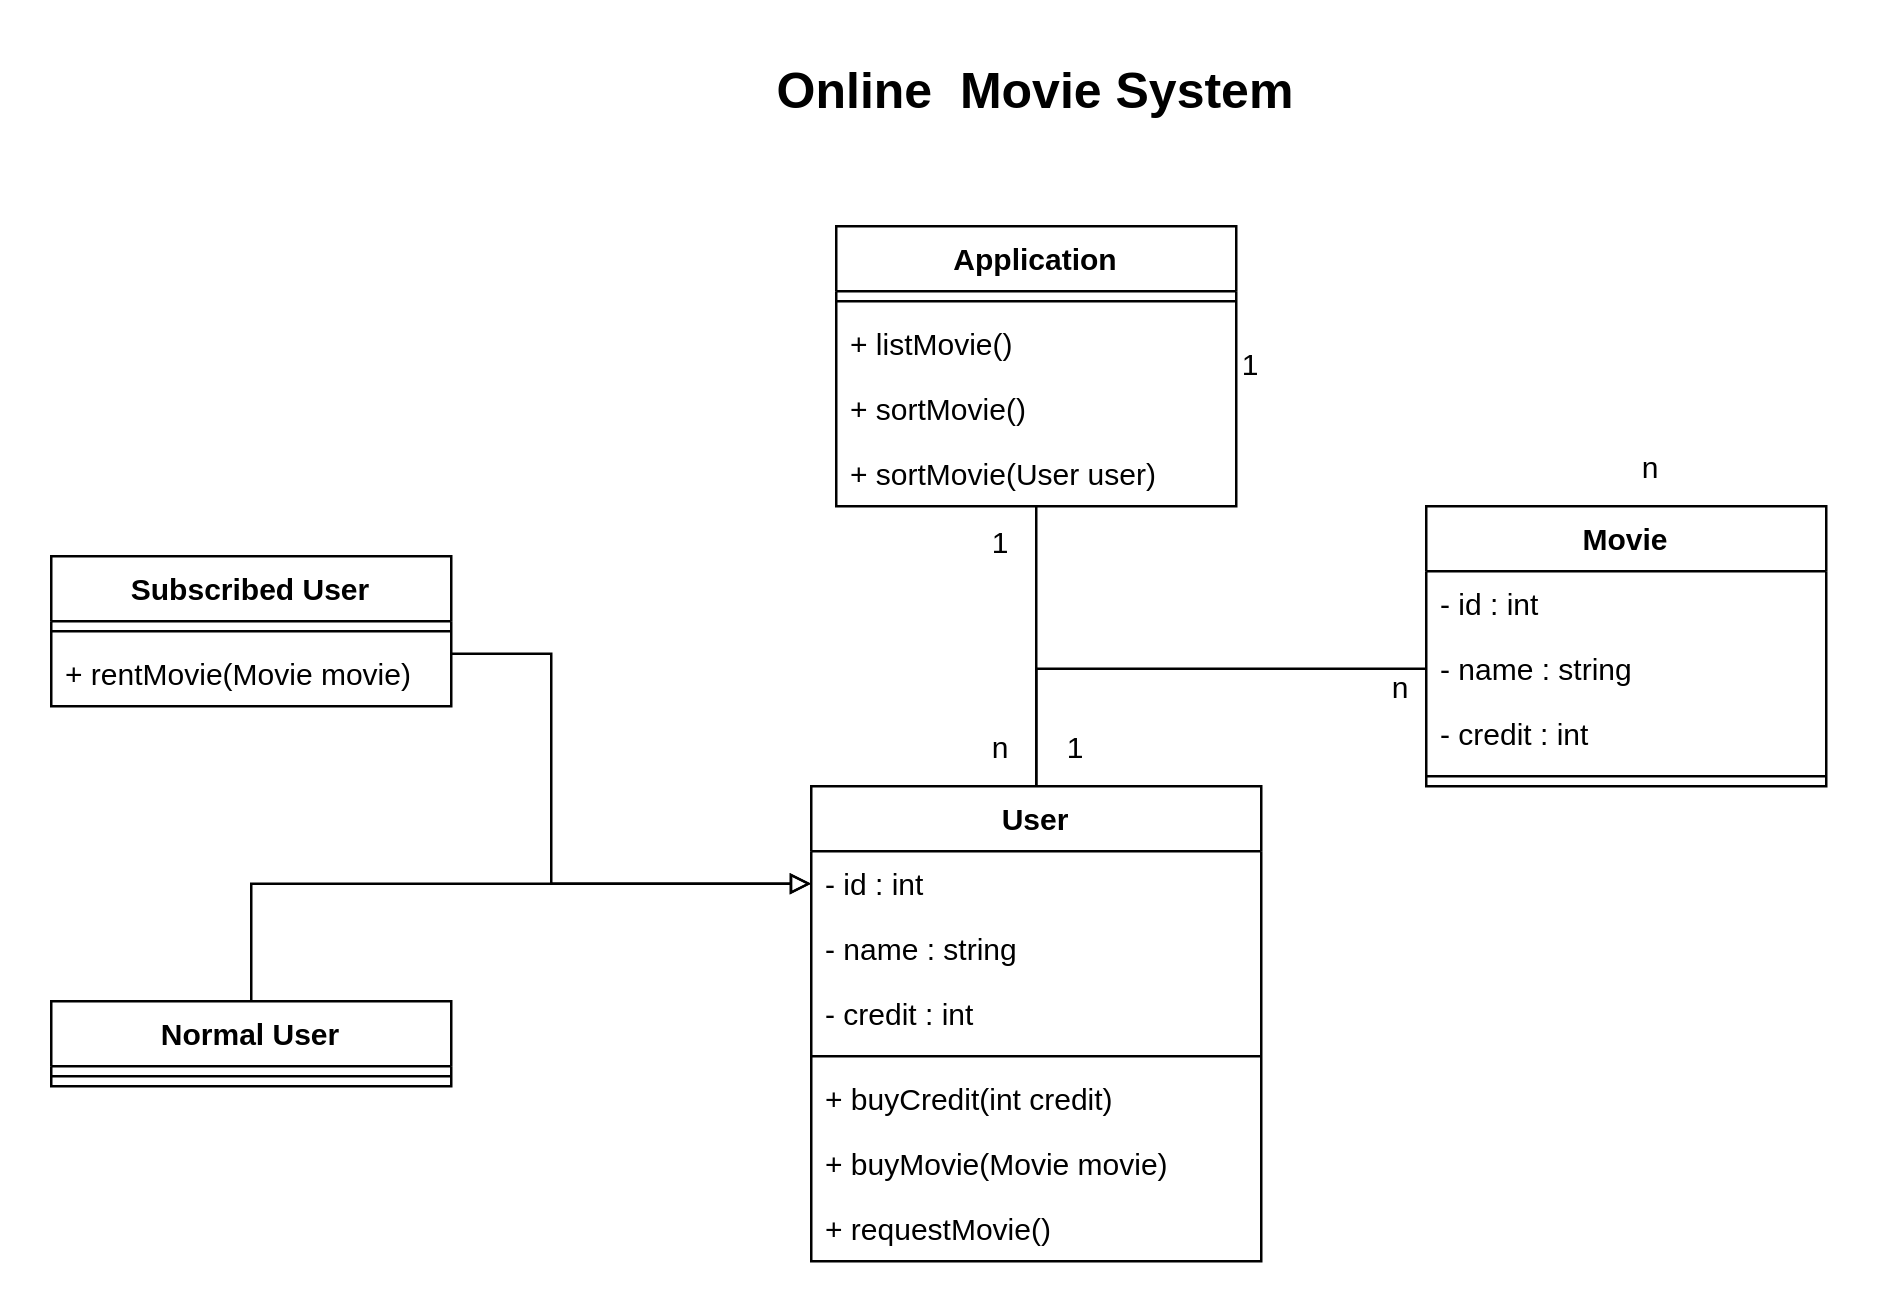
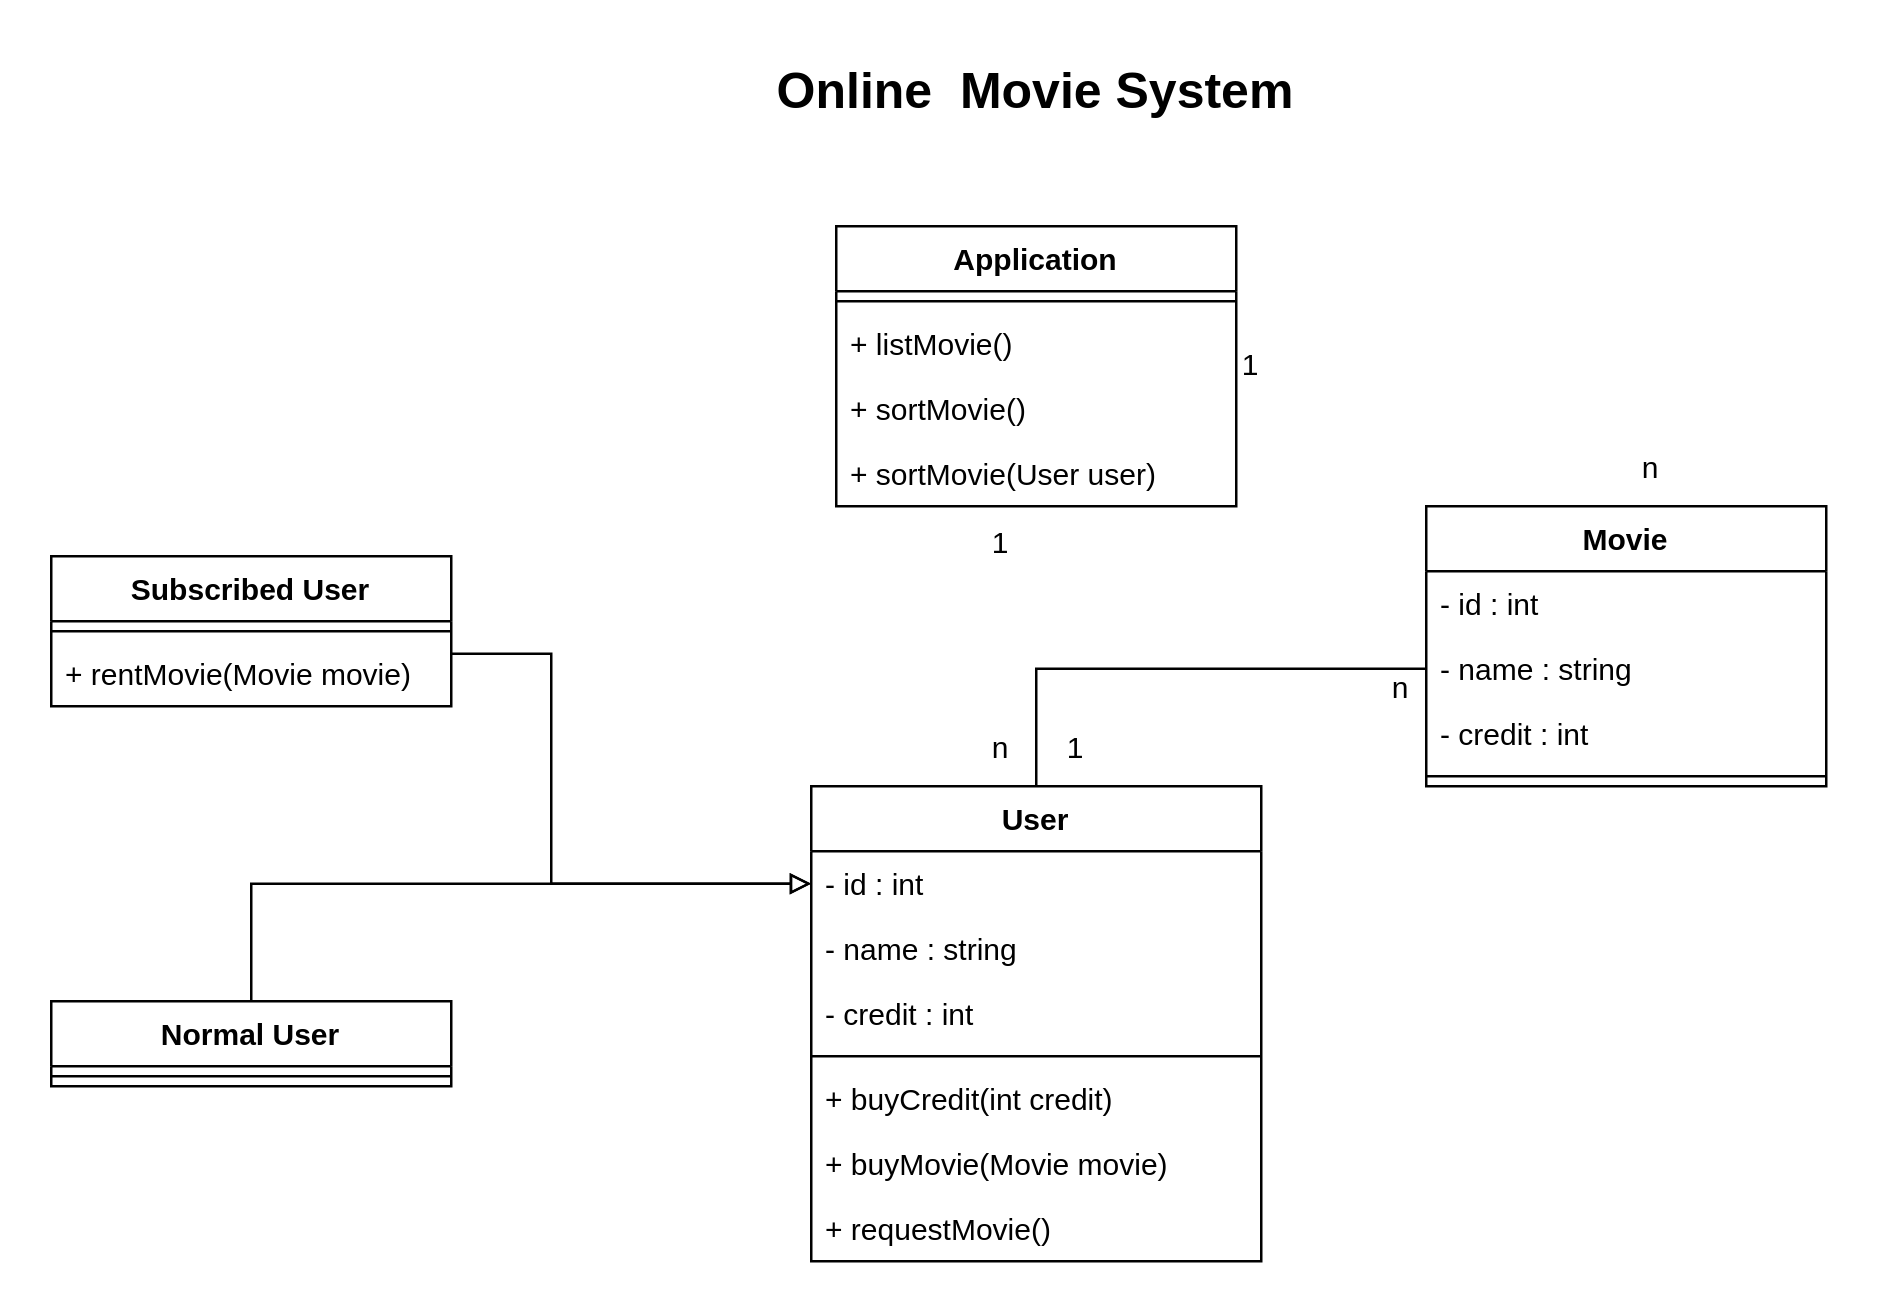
edge "Application" -- "User": removed
